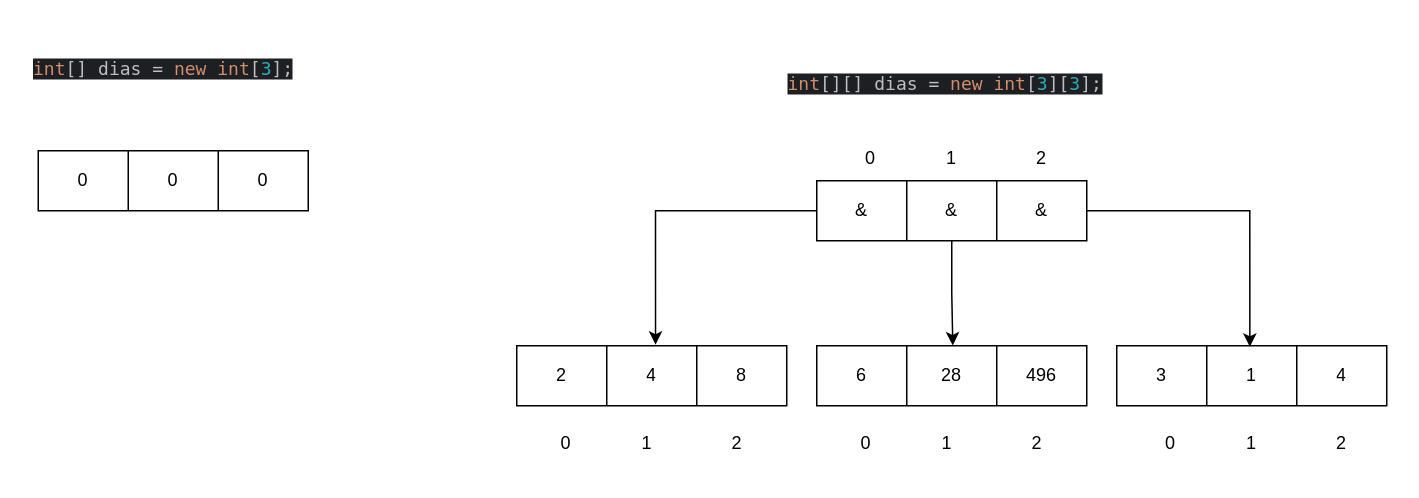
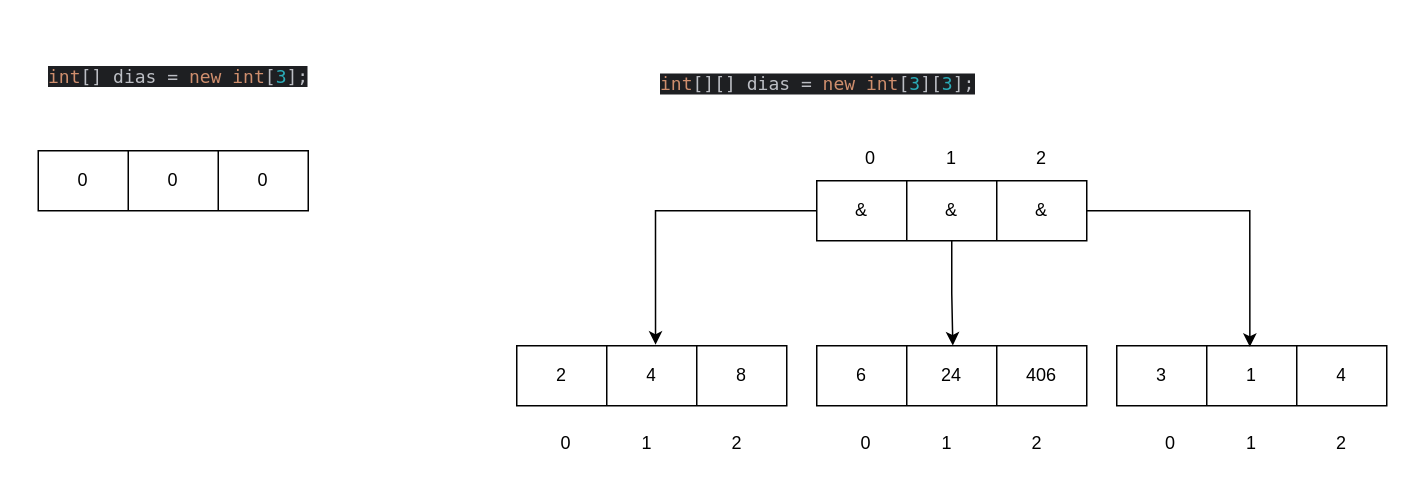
node "int[] dias = new int[3];": moved (173, 68) -> (188, 76)
node "int[][] dias = new int[3][3];": moved (952, 83) -> (824, 83)
node "28": label "28" -> "24"
node "496": label "496" -> "406"
